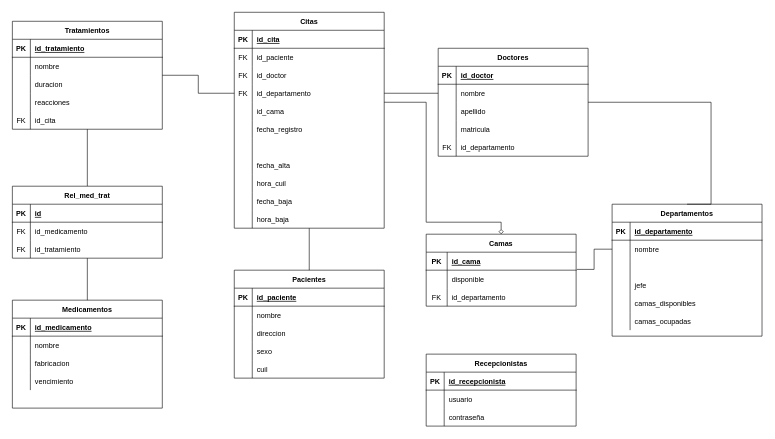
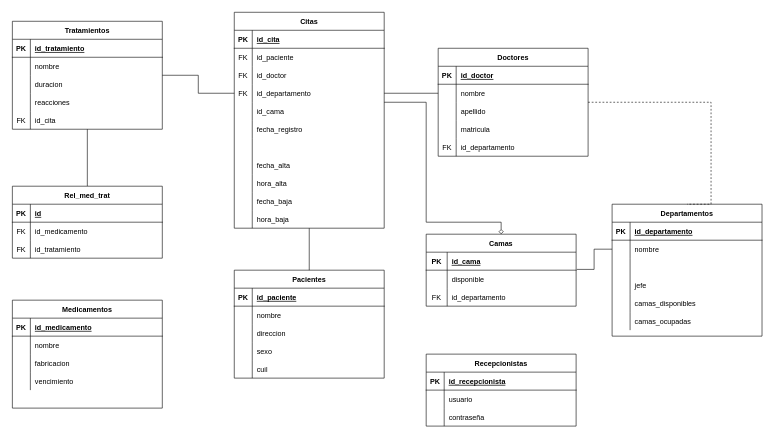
edge "Doctores" -- "Departamentos": style solid -> dashed
node "hora_cuil": label "hora_cuil" -> "hora_alta"
edge "Rel_med_trat" -- "Medicamentos": removed
